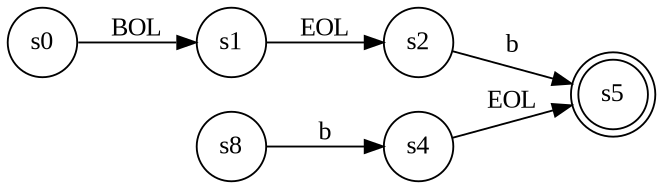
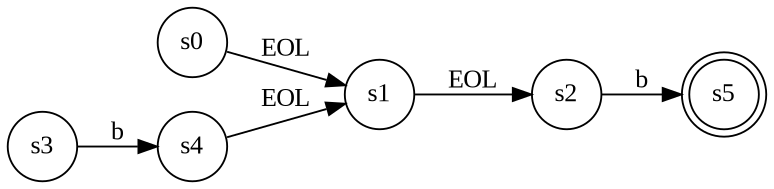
edge "s0" -> "s1": label "BOL" -> "EOL"
edge "s4" -> "s5": now "s4" -> "s1"
node "s8": label "s8" -> "s3"
